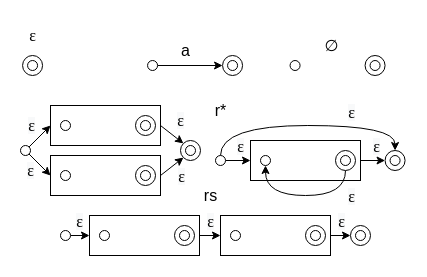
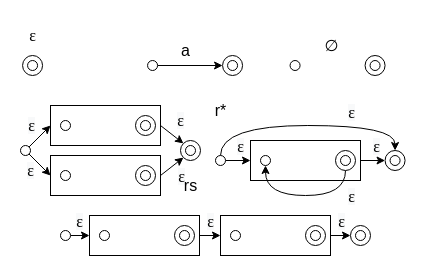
node "rs": moved (211, 196) -> (191, 186)
